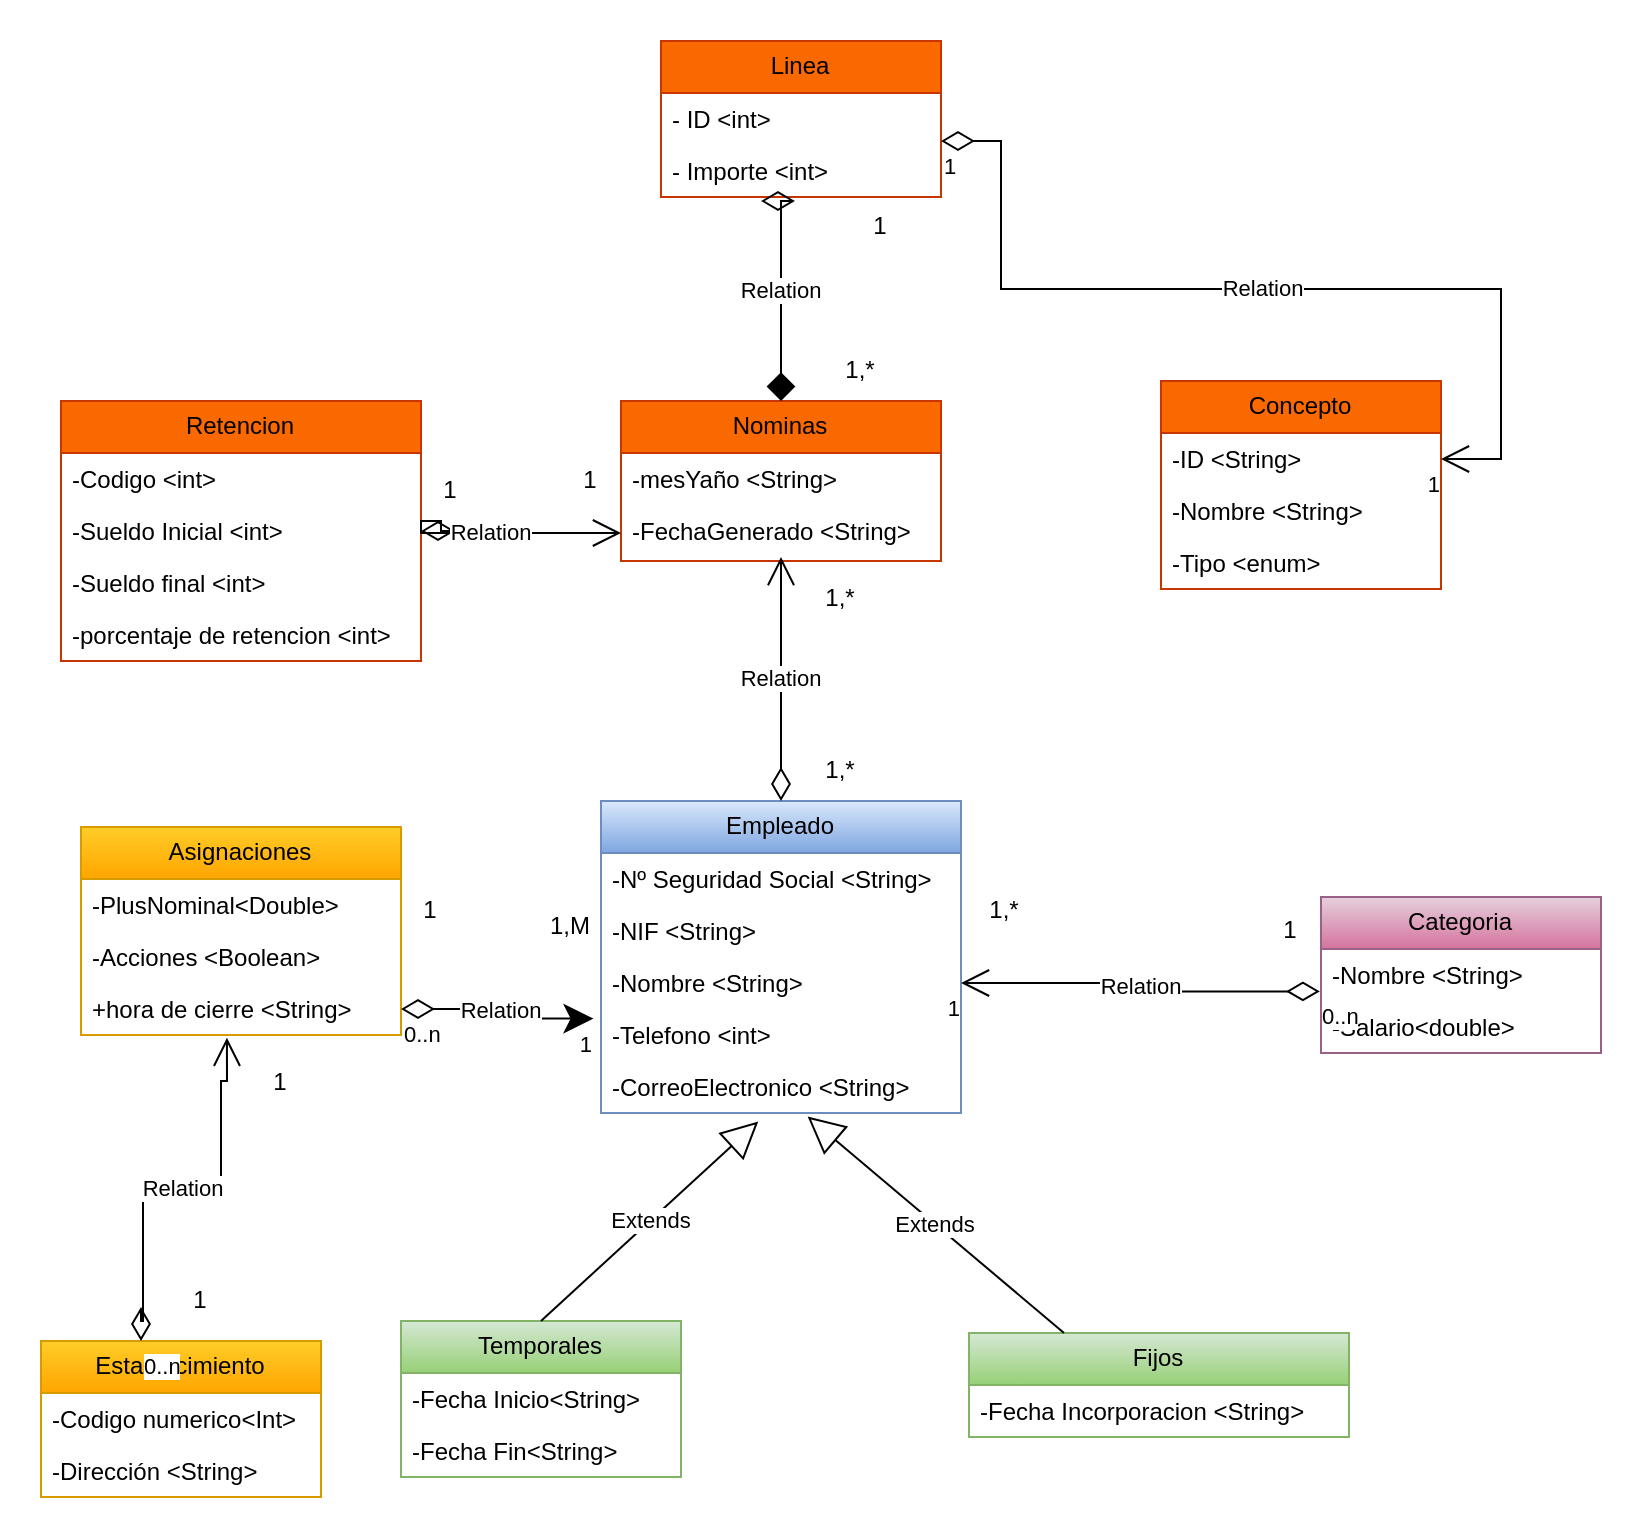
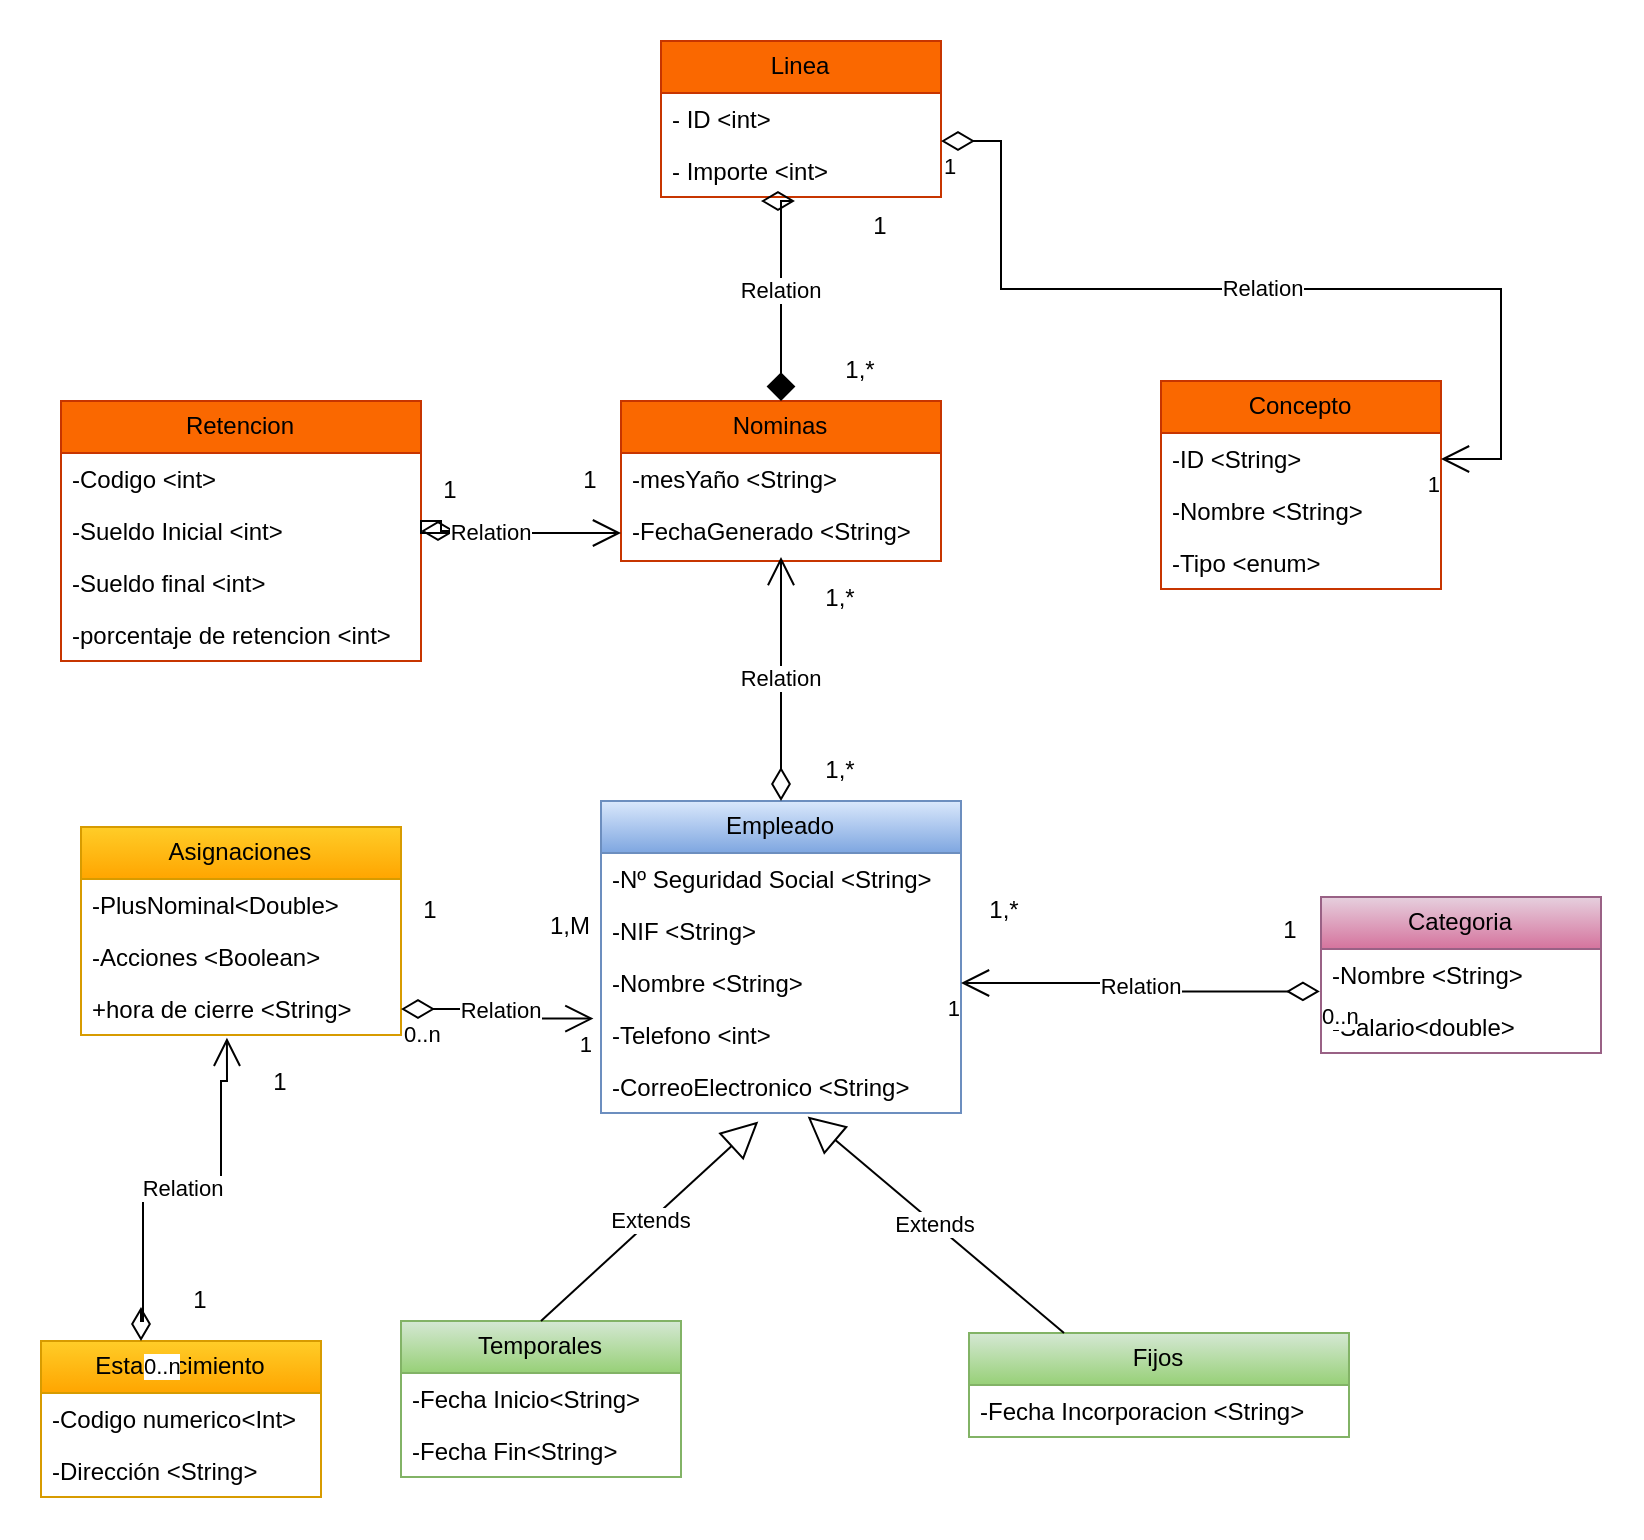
edge "+hora de cierre <String>" -- "-Telefono <int>": arrowhead classic -> open
